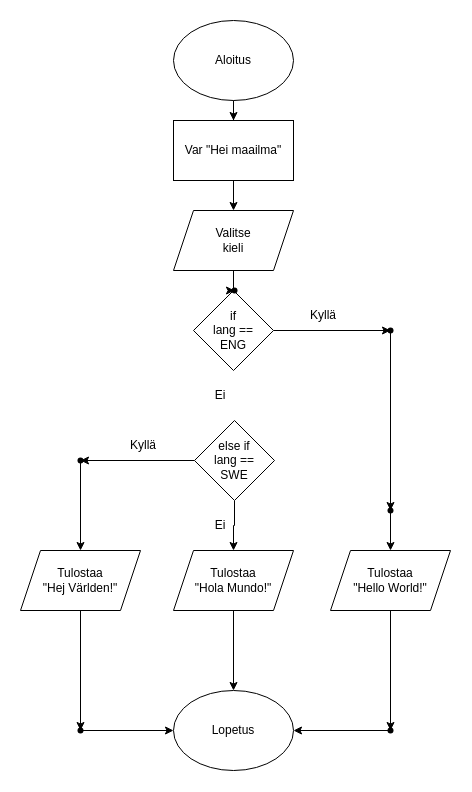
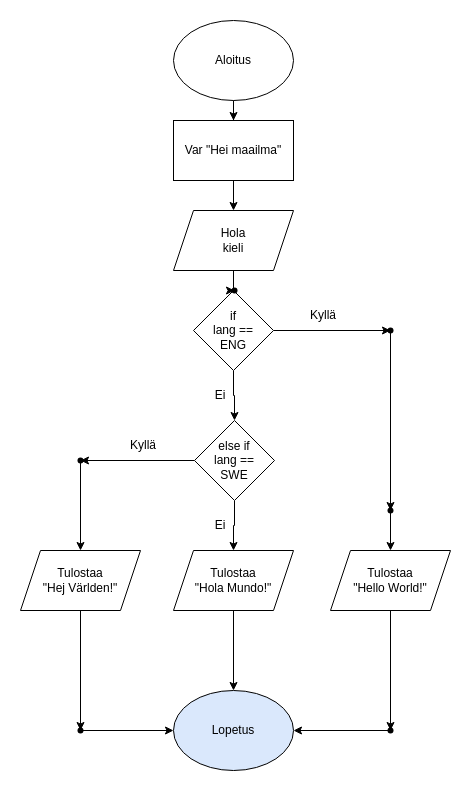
node "Valitse kieli": label "Valitse kieli" -> "Hola kieli"
edge "if lang == ENG" -> "else if lang == SWE": added
node "Lopetus": fillcolor #ffffff -> #dae8fc
